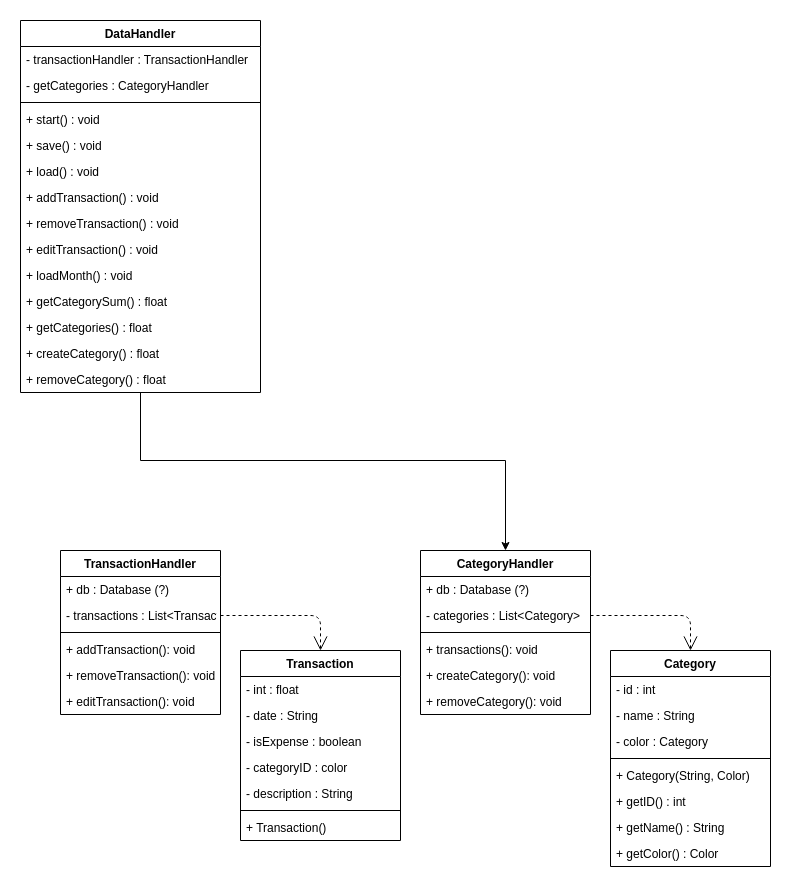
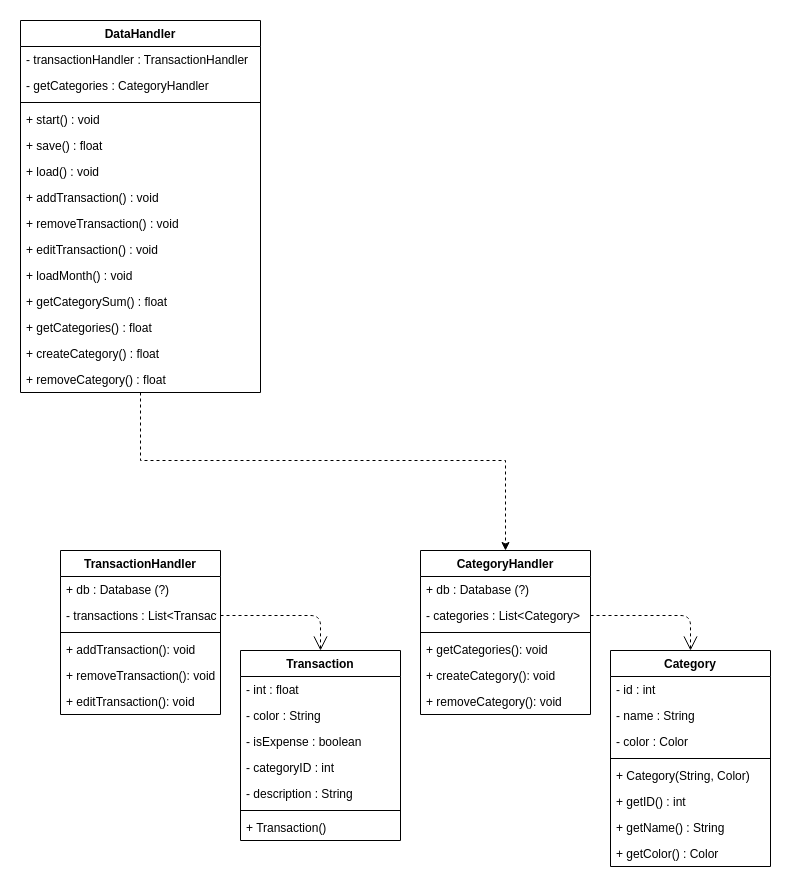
node "+ save() : void": label "+ save() : void" -> "+ save() : float"
edge "DataHandler" -> "CategoryHandler": style solid -> dashed
node "+ transactions(): void": label "+ transactions(): void" -> "+ getCategories(): void"
node "- date : String": label "- date : String" -> "- color : String"
node "- color : Category": label "- color : Category" -> "- color : Color"
node "- categoryID : color": label "- categoryID : color" -> "- categoryID : int"
